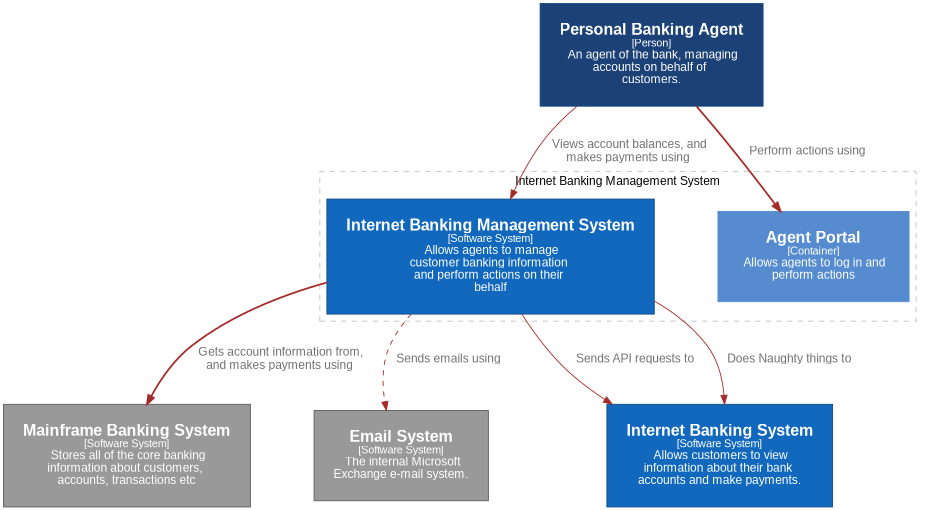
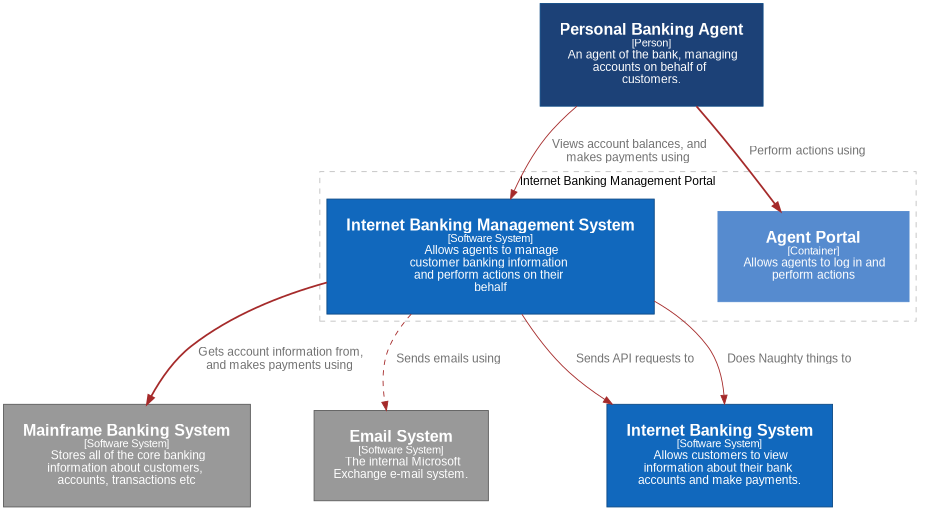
cluster "Internet Banking Management System": label "Internet Banking Management System" -> "Internet Banking Management Portal"
